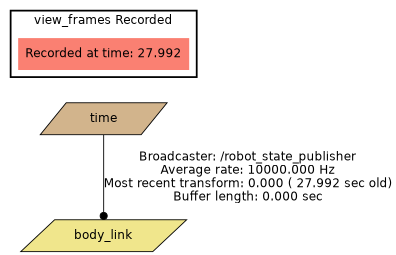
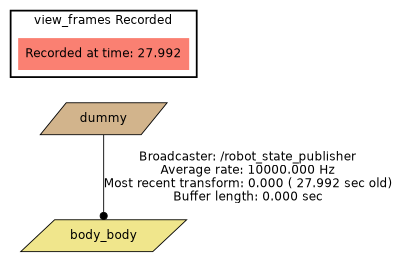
node "time": label "time" -> "dummy"
node "body_link": label "body_link" -> "body_body"
